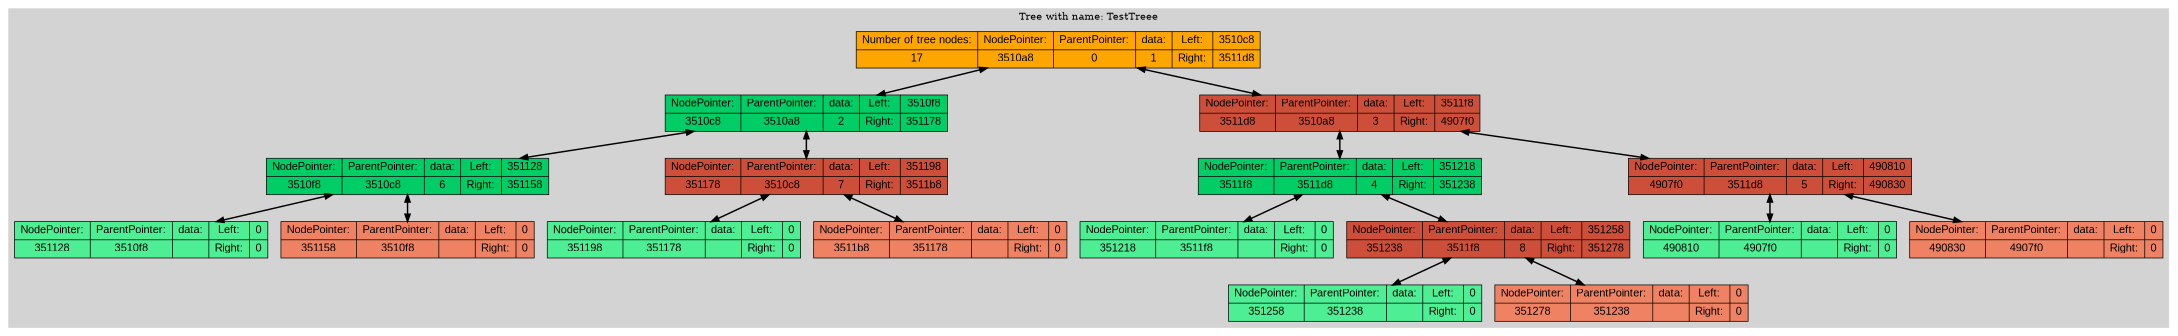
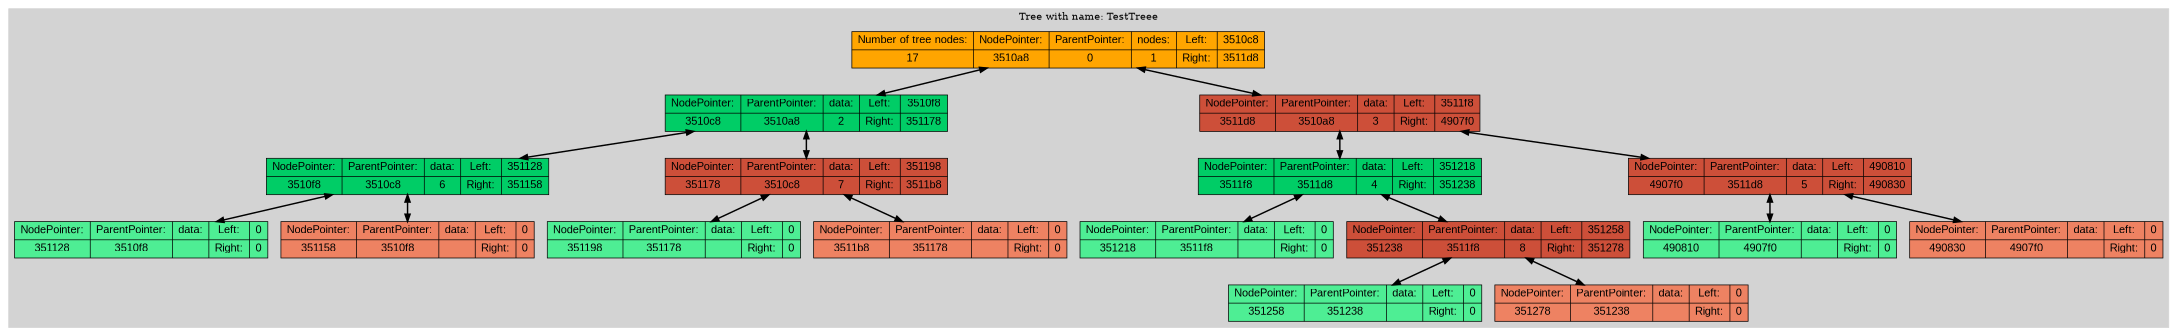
node "Number of tree nodes:": text "data:" -> "nodes:"
